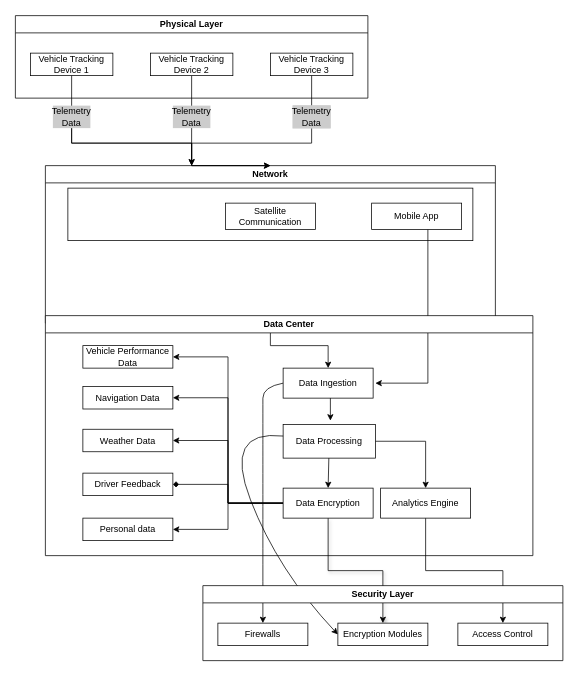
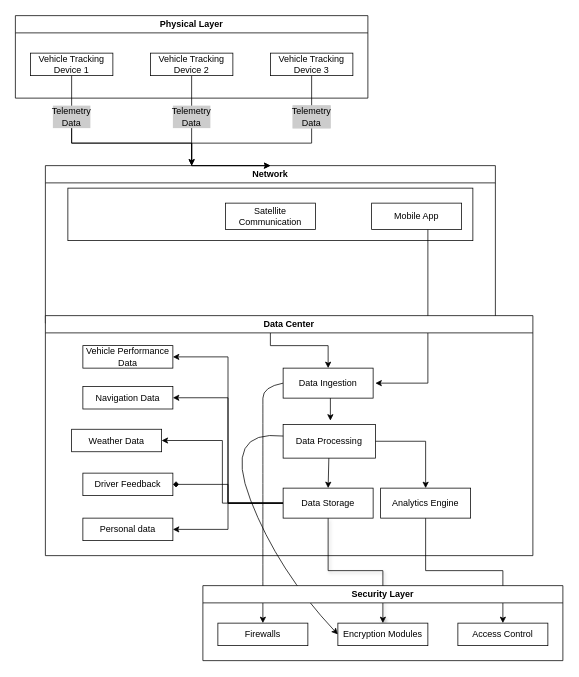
node "Weather Data": moved (128, 440) -> (117, 440)
node "Data Encryption": label "Data Encryption" -> "Data Storage"
